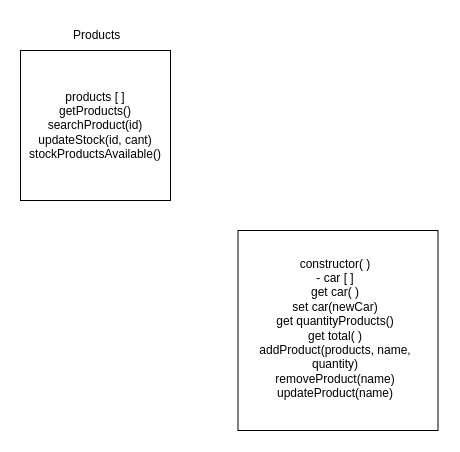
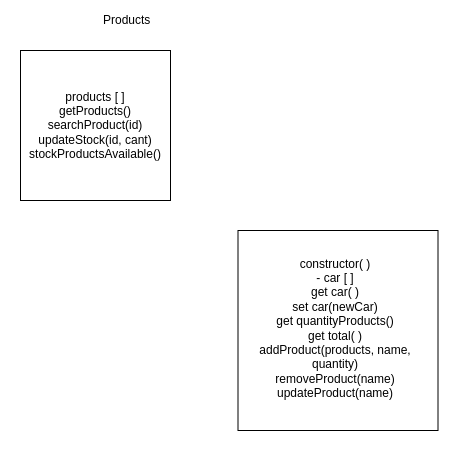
node "Products": moved (96, 36) -> (126, 21)
